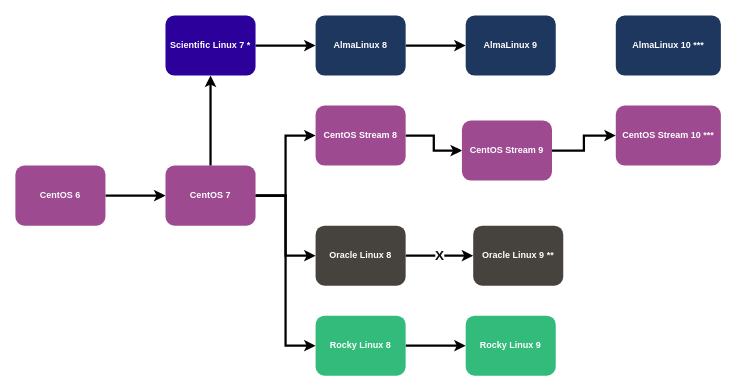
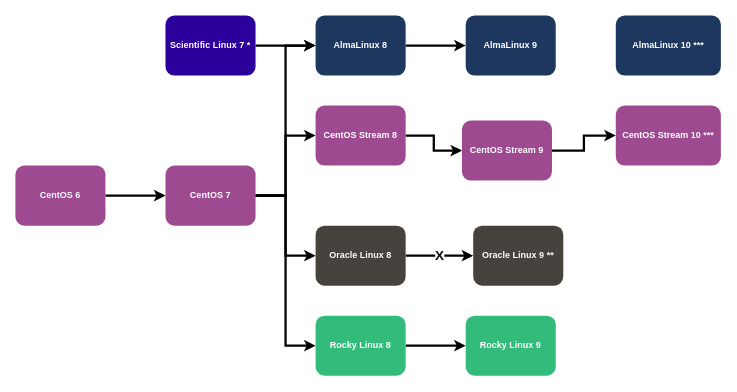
edge "CentOS 7" -> "Scientific Linux 7 *": now "CentOS 7" -> "AlmaLinux 8"
